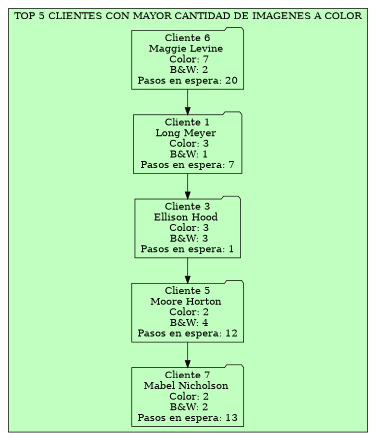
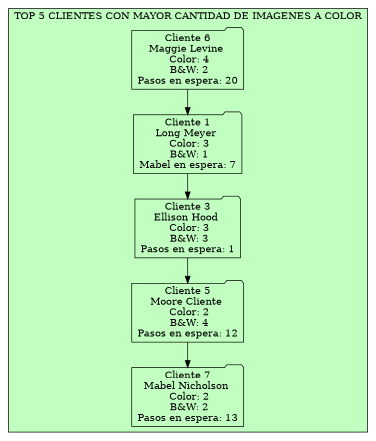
node "Cliente 6 Maggie Levine Color: 7 B&W: 2 Pasos en espera: 20": label "Cliente 6 Maggie Levine Color: 7 B&W: 2 Pasos en espera: 20" -> "Cliente 6 Maggie Levine Color: 4 B&W: 2 Pasos en espera: 20"
node "Cliente 1 Long Meyer Color: 3 B&W: 1 Pasos en espera: 7": label "Cliente 1 Long Meyer Color: 3 B&W: 1 Pasos en espera: 7" -> "Cliente 1 Long Meyer Color: 3 B&W: 1 Mabel en espera: 7"
node "Cliente 5 Moore Horton Color: 2 B&W: 4 Pasos en espera: 12": label "Cliente 5 Moore Horton Color: 2 B&W: 4 Pasos en espera: 12" -> "Cliente 5 Moore Cliente Color: 2 B&W: 4 Pasos en espera: 12"
